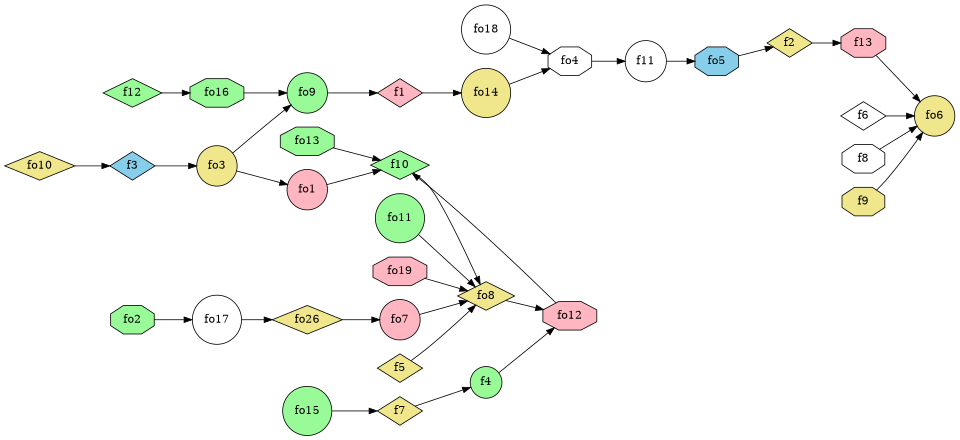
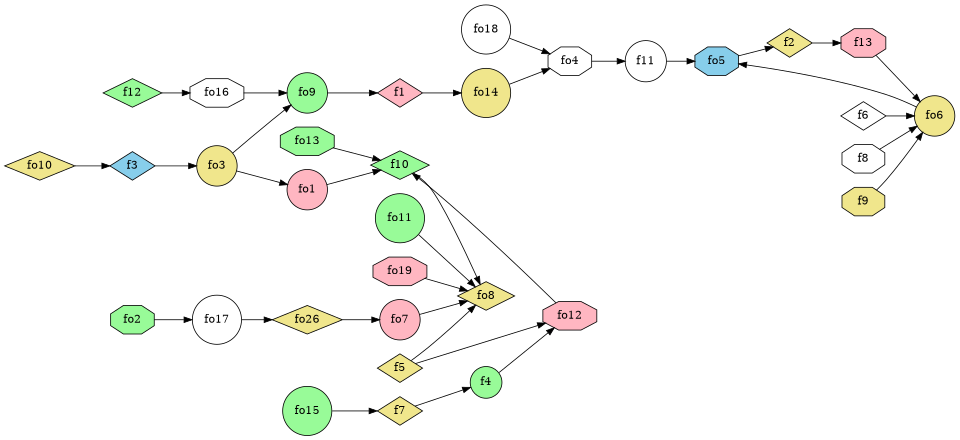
edge "fo6" -> "fo5": added
node "fo16": fillcolor palegreen -> white
edge "fo8" -> "fo12": now "f5" -> "fo12"
